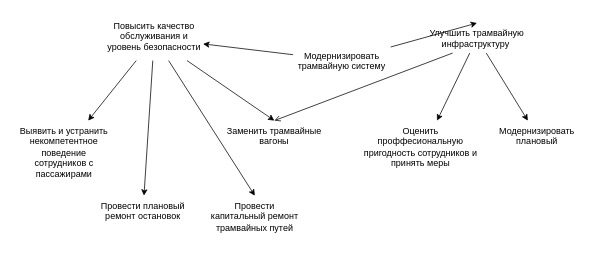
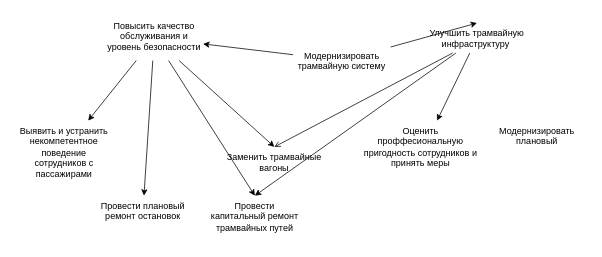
edge "Улучшить трамвайную инфраструктуру" -> "Модернизировать плановый": removed
edge "Улучшить трамвайную инфраструктуру" -> "Провести капитальный ремонт трамвайных путей": added
node "Заменить трамвайные вагоны": moved (274, 135) -> (274, 162)
